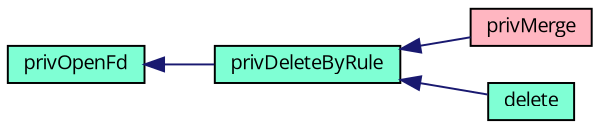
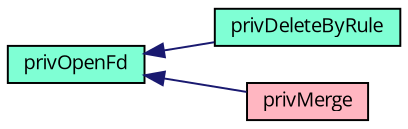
edge "privMerge" -> "privDeleteByRule": now "privMerge" -> "privOpenFd"
node "delete": removed
